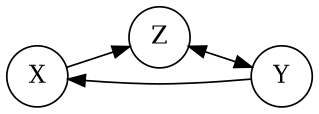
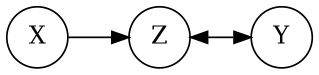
edge "Y" -> "X": removed
